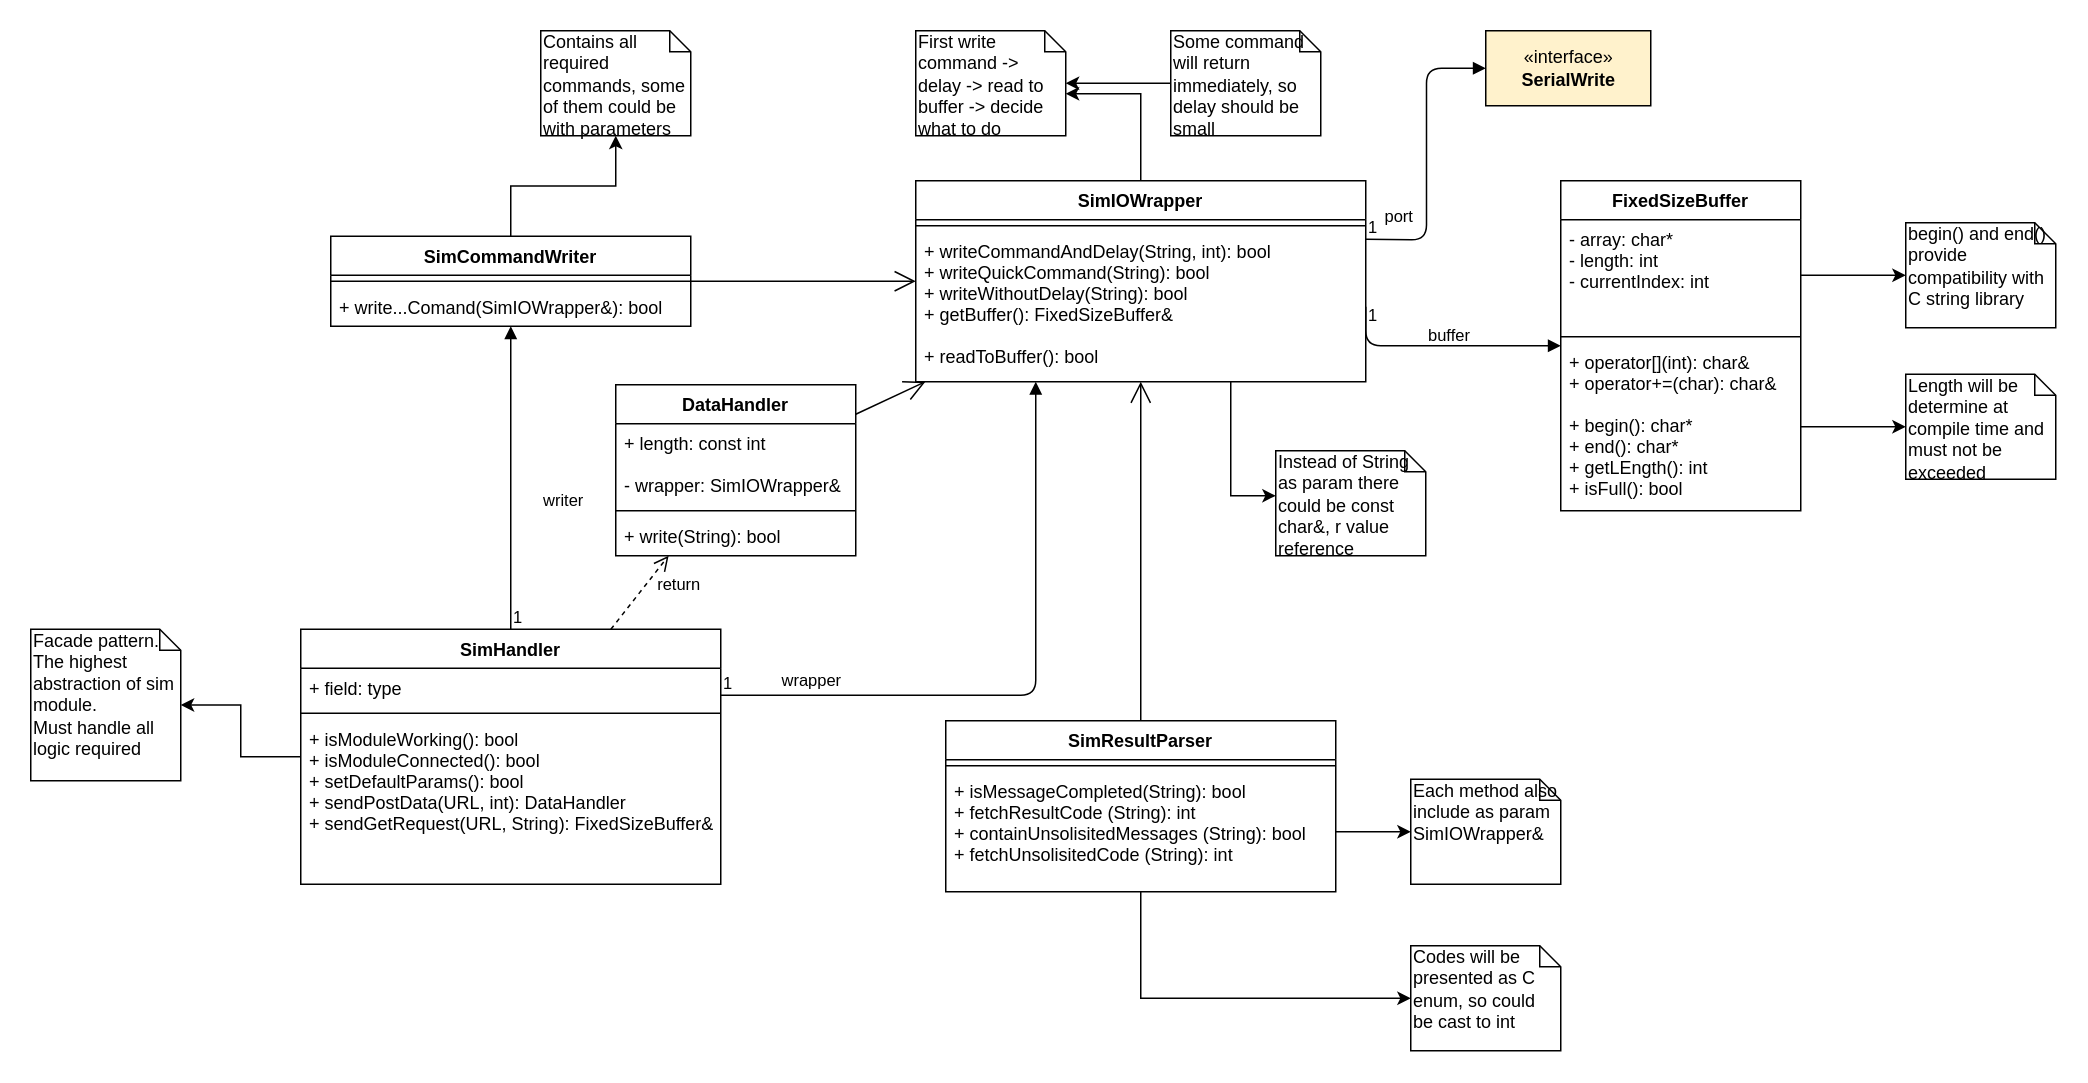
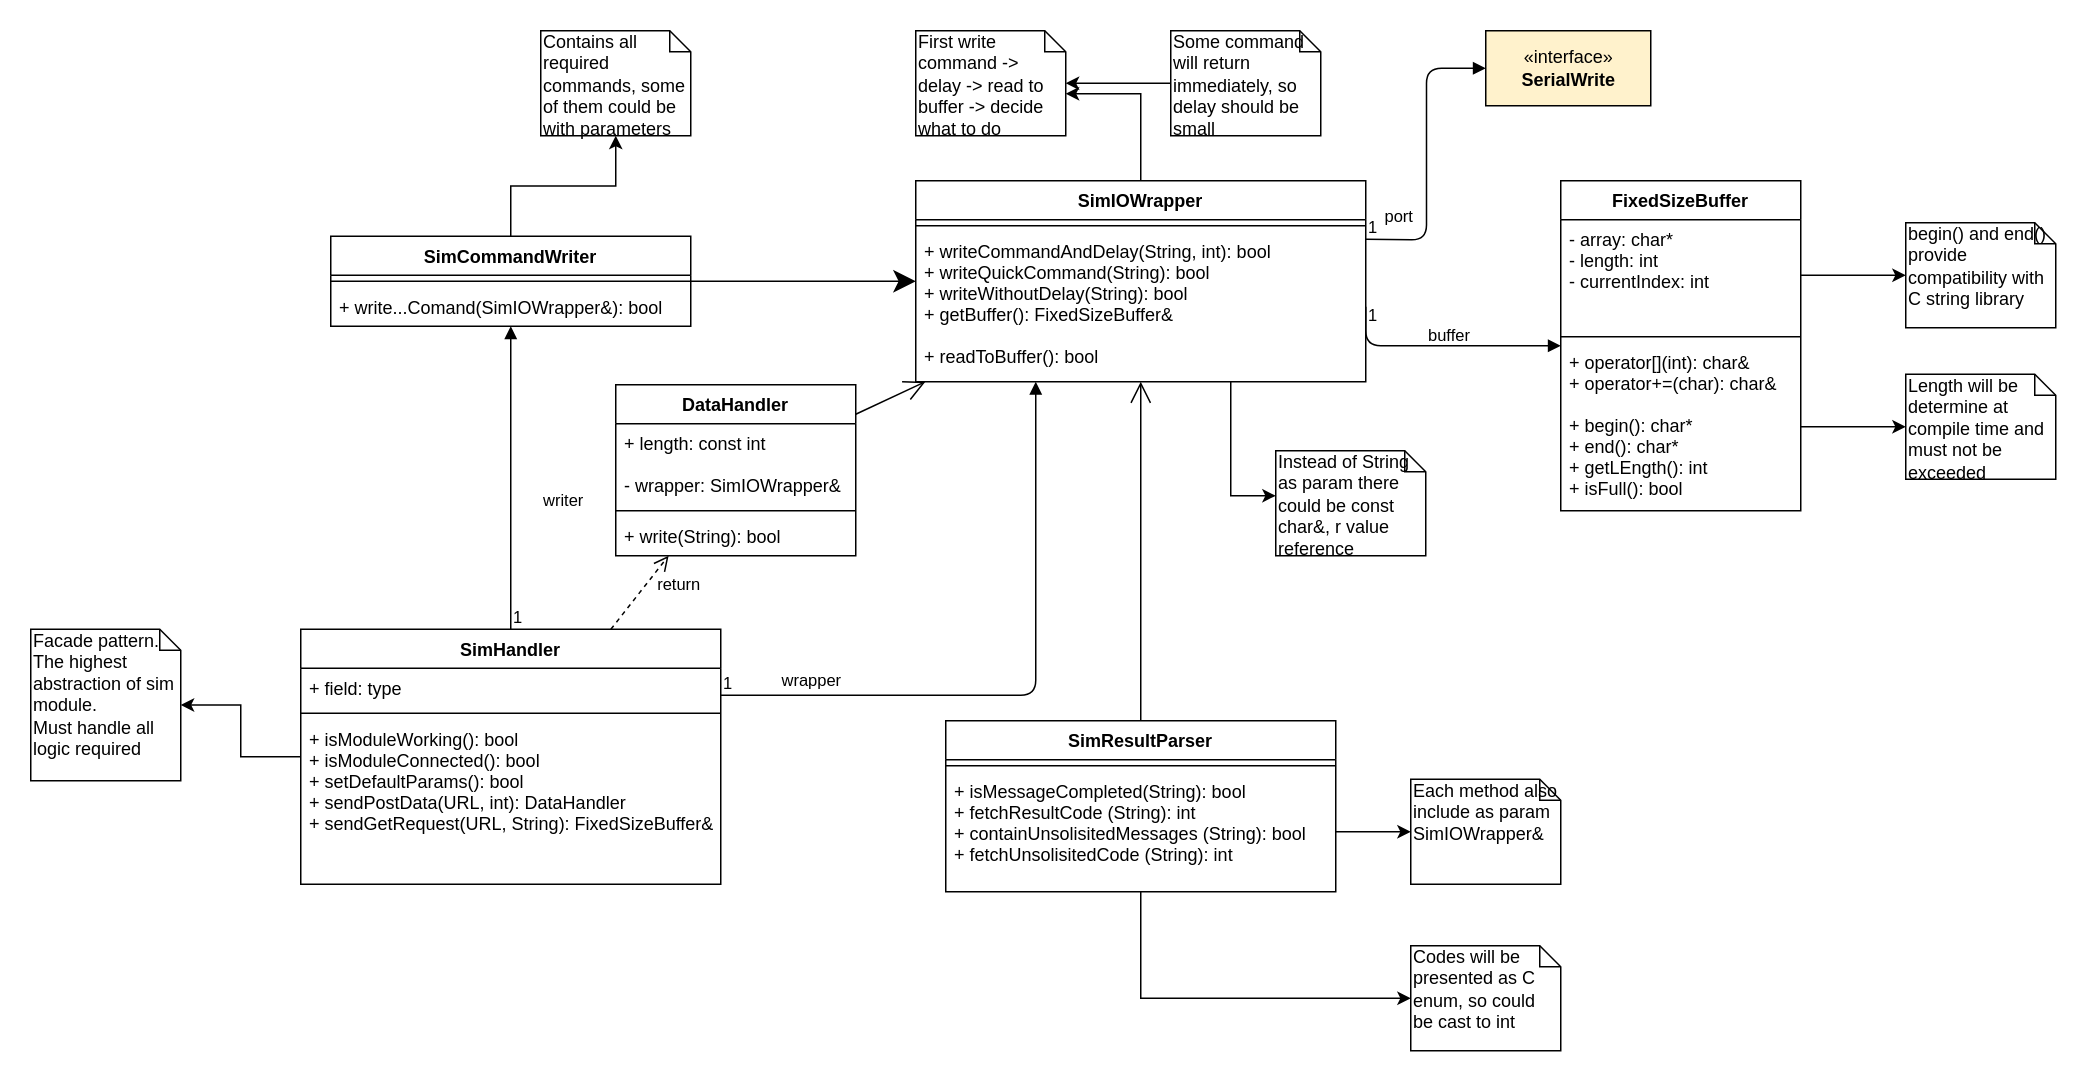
edge "SimCommandWriter" -> "SimIOWrapper": arrowhead open -> classic
